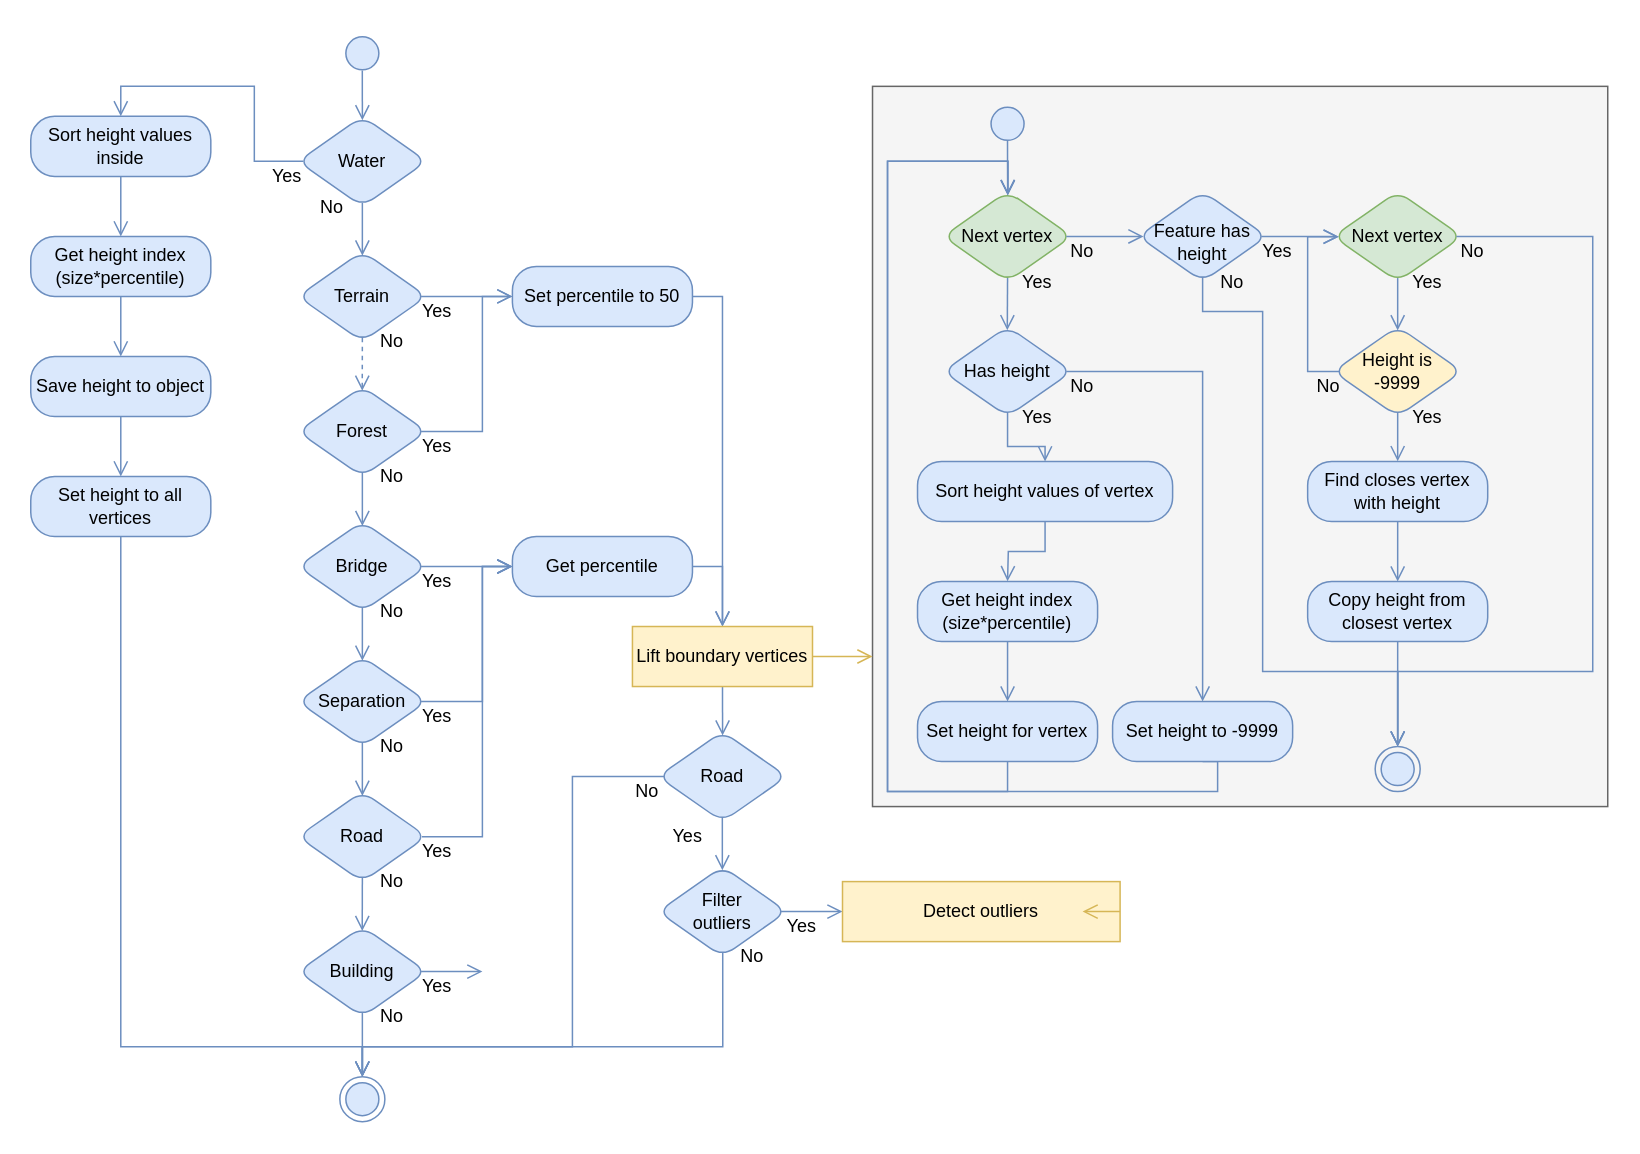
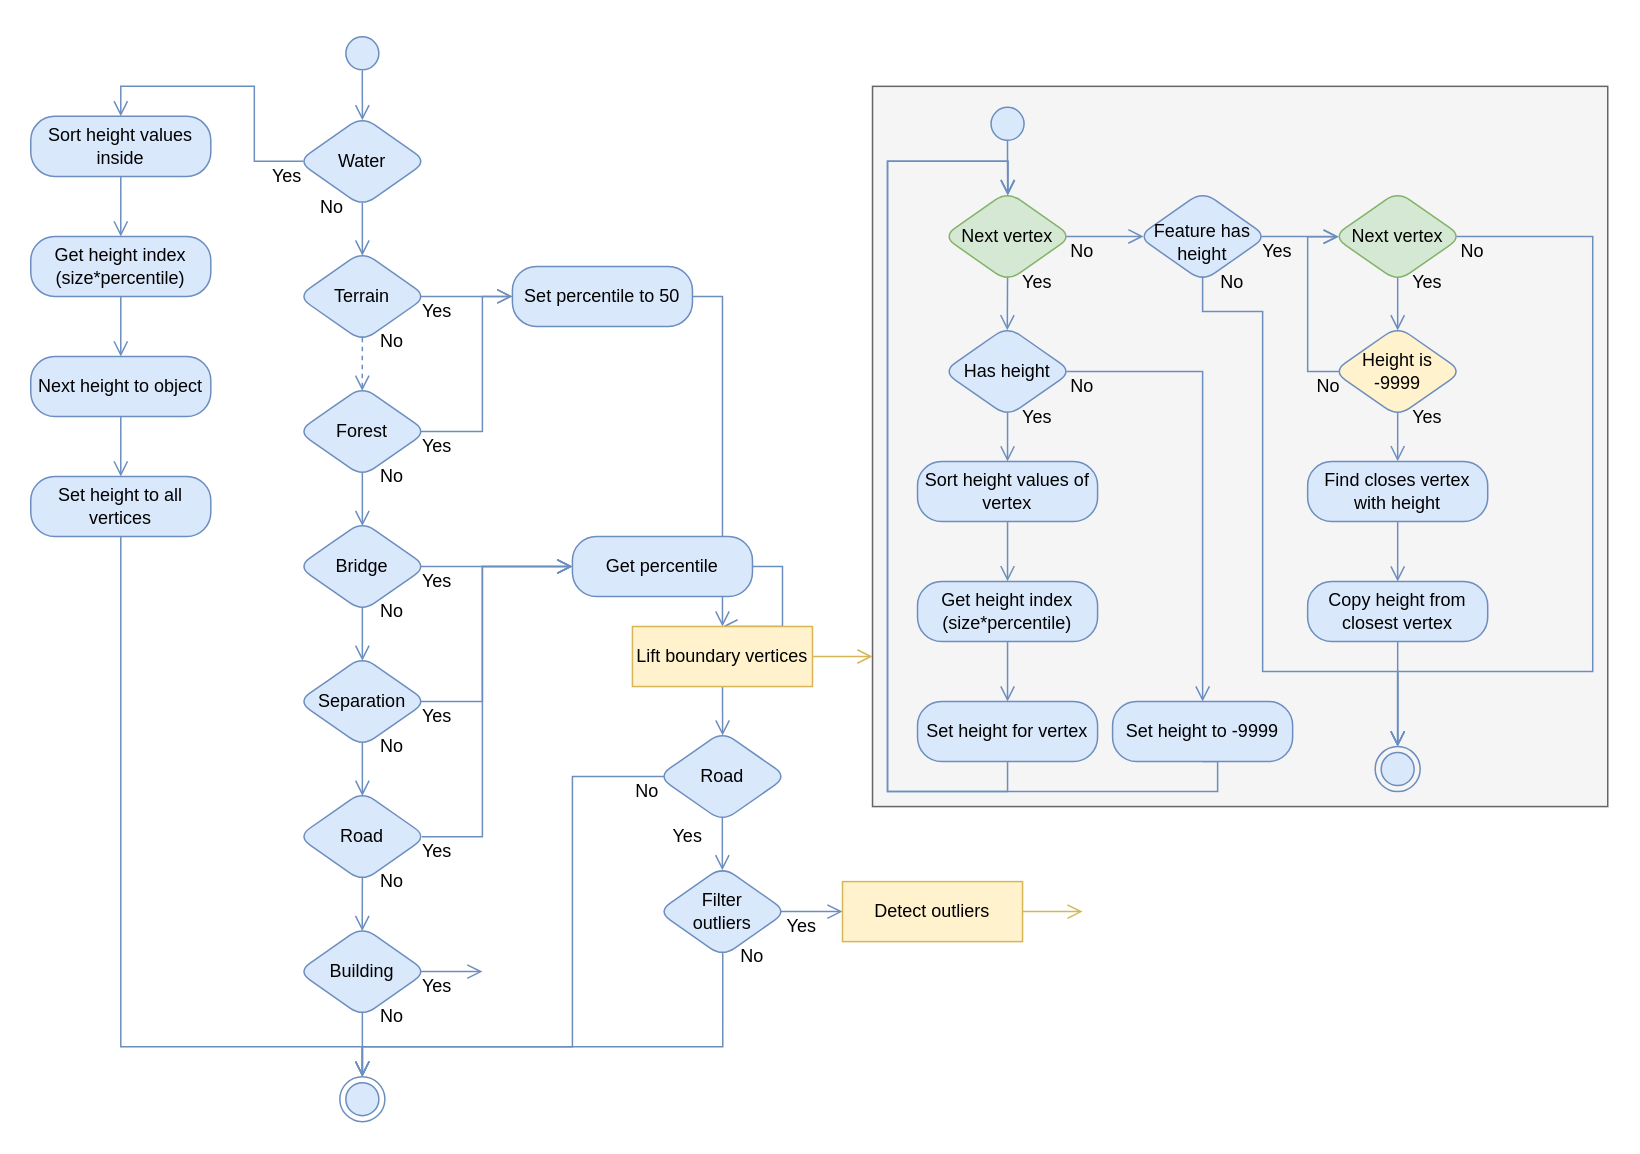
node "Save height to object": label "Save height to object" -> "Next height to object"
node "Sort height values of vertex": size 255x60 -> 180x60
node "Get percentile": moved (602, 566) -> (662, 566)
node "Detect outliers": size 278x60 -> 180x60
